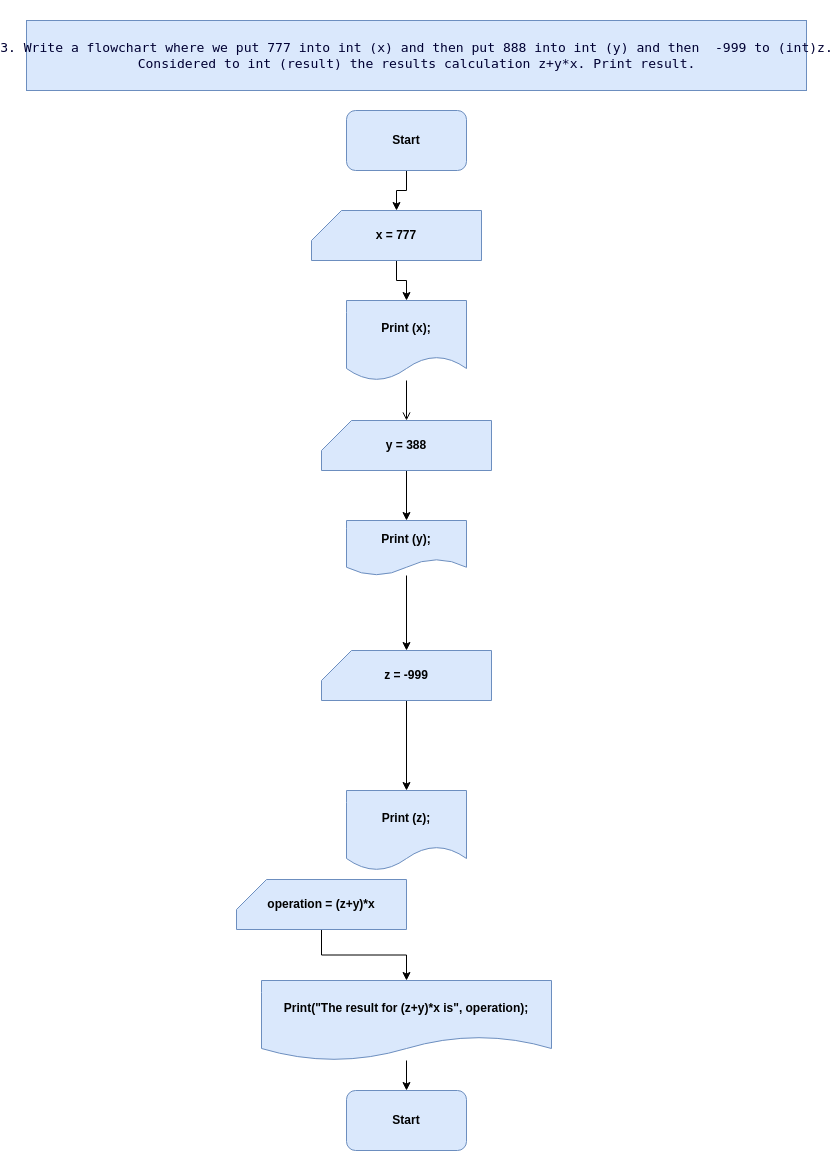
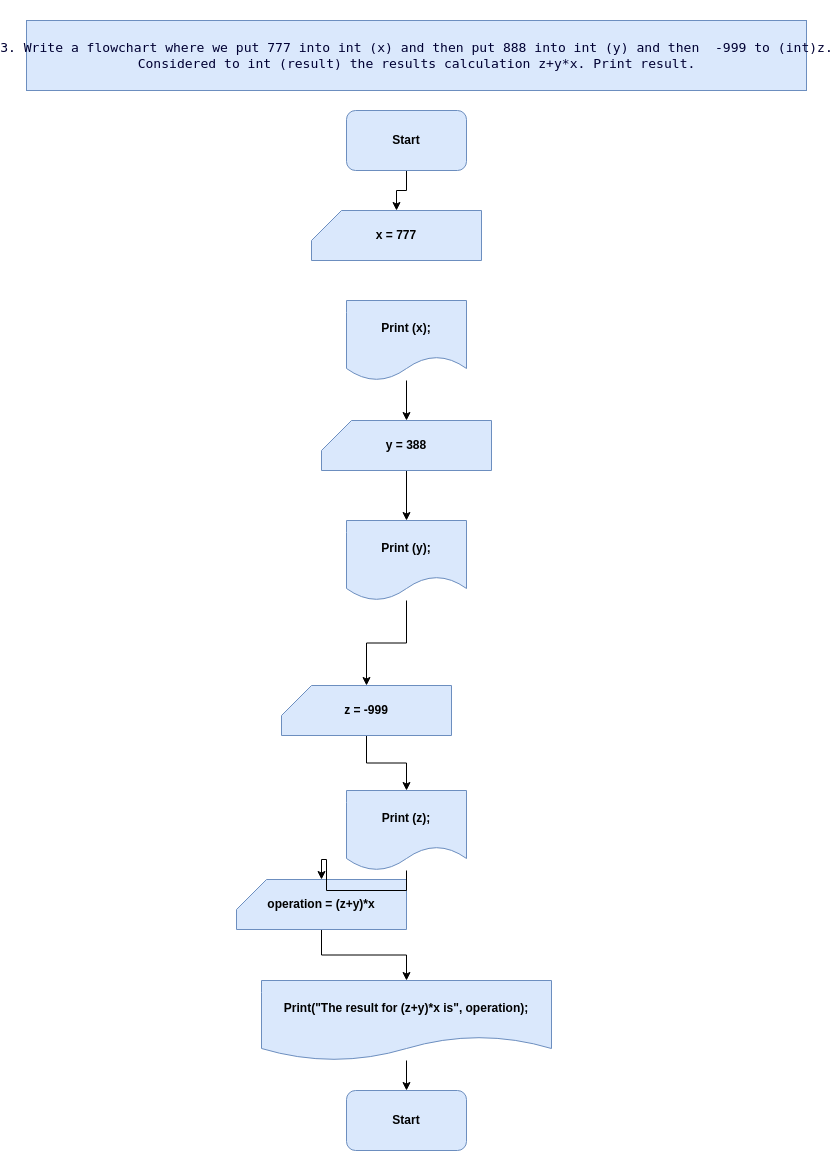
edge "x = 777" -> "Print (x);": removed
edge "Print (x);" -> "y = 388": arrowhead open -> classic
node "Print (y);": size 120x55 -> 120x80
node "z = -999": moved (407, 676) -> (367, 711)
edge "Print (z);" -> "operation = (z+y)*x": added
